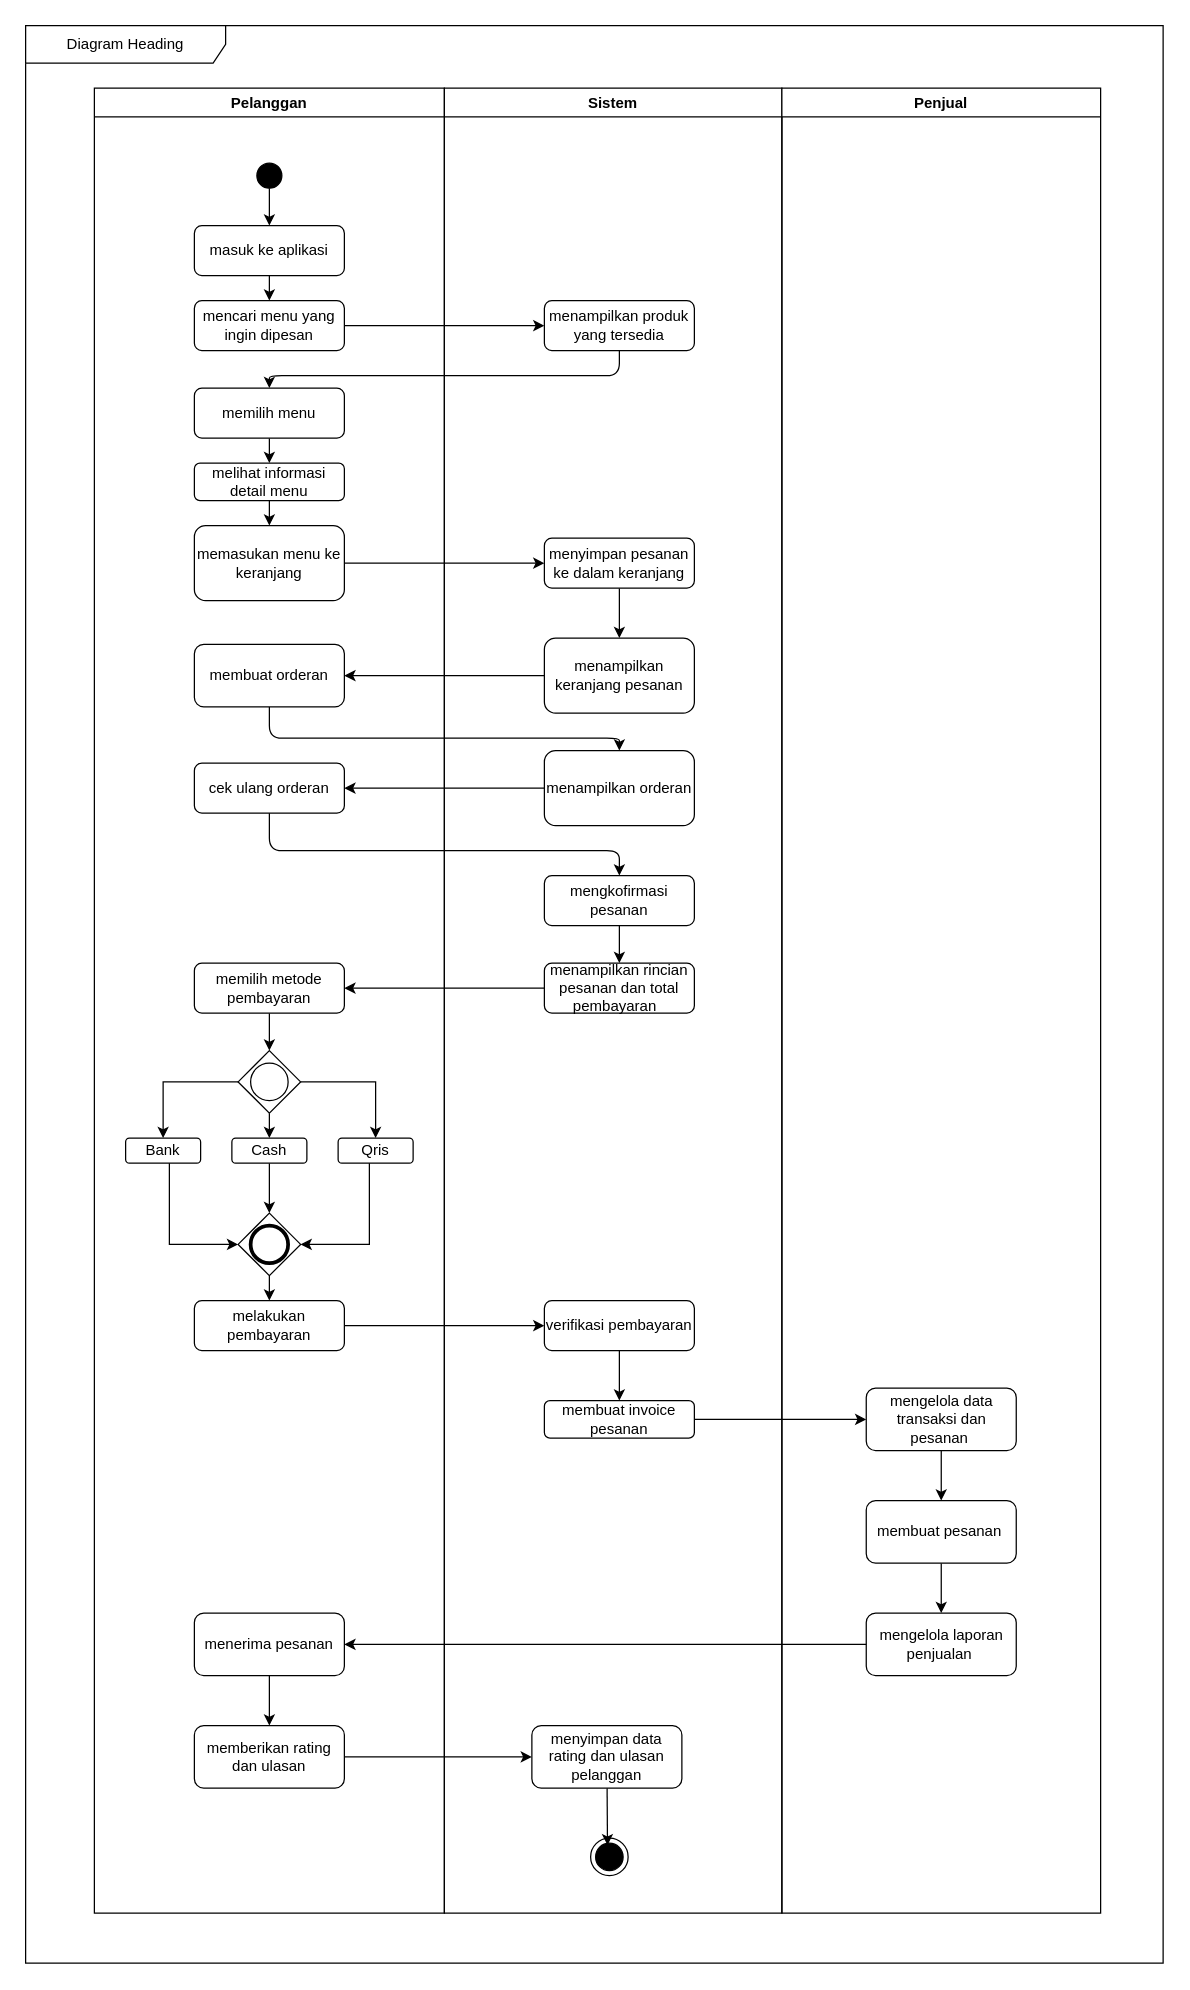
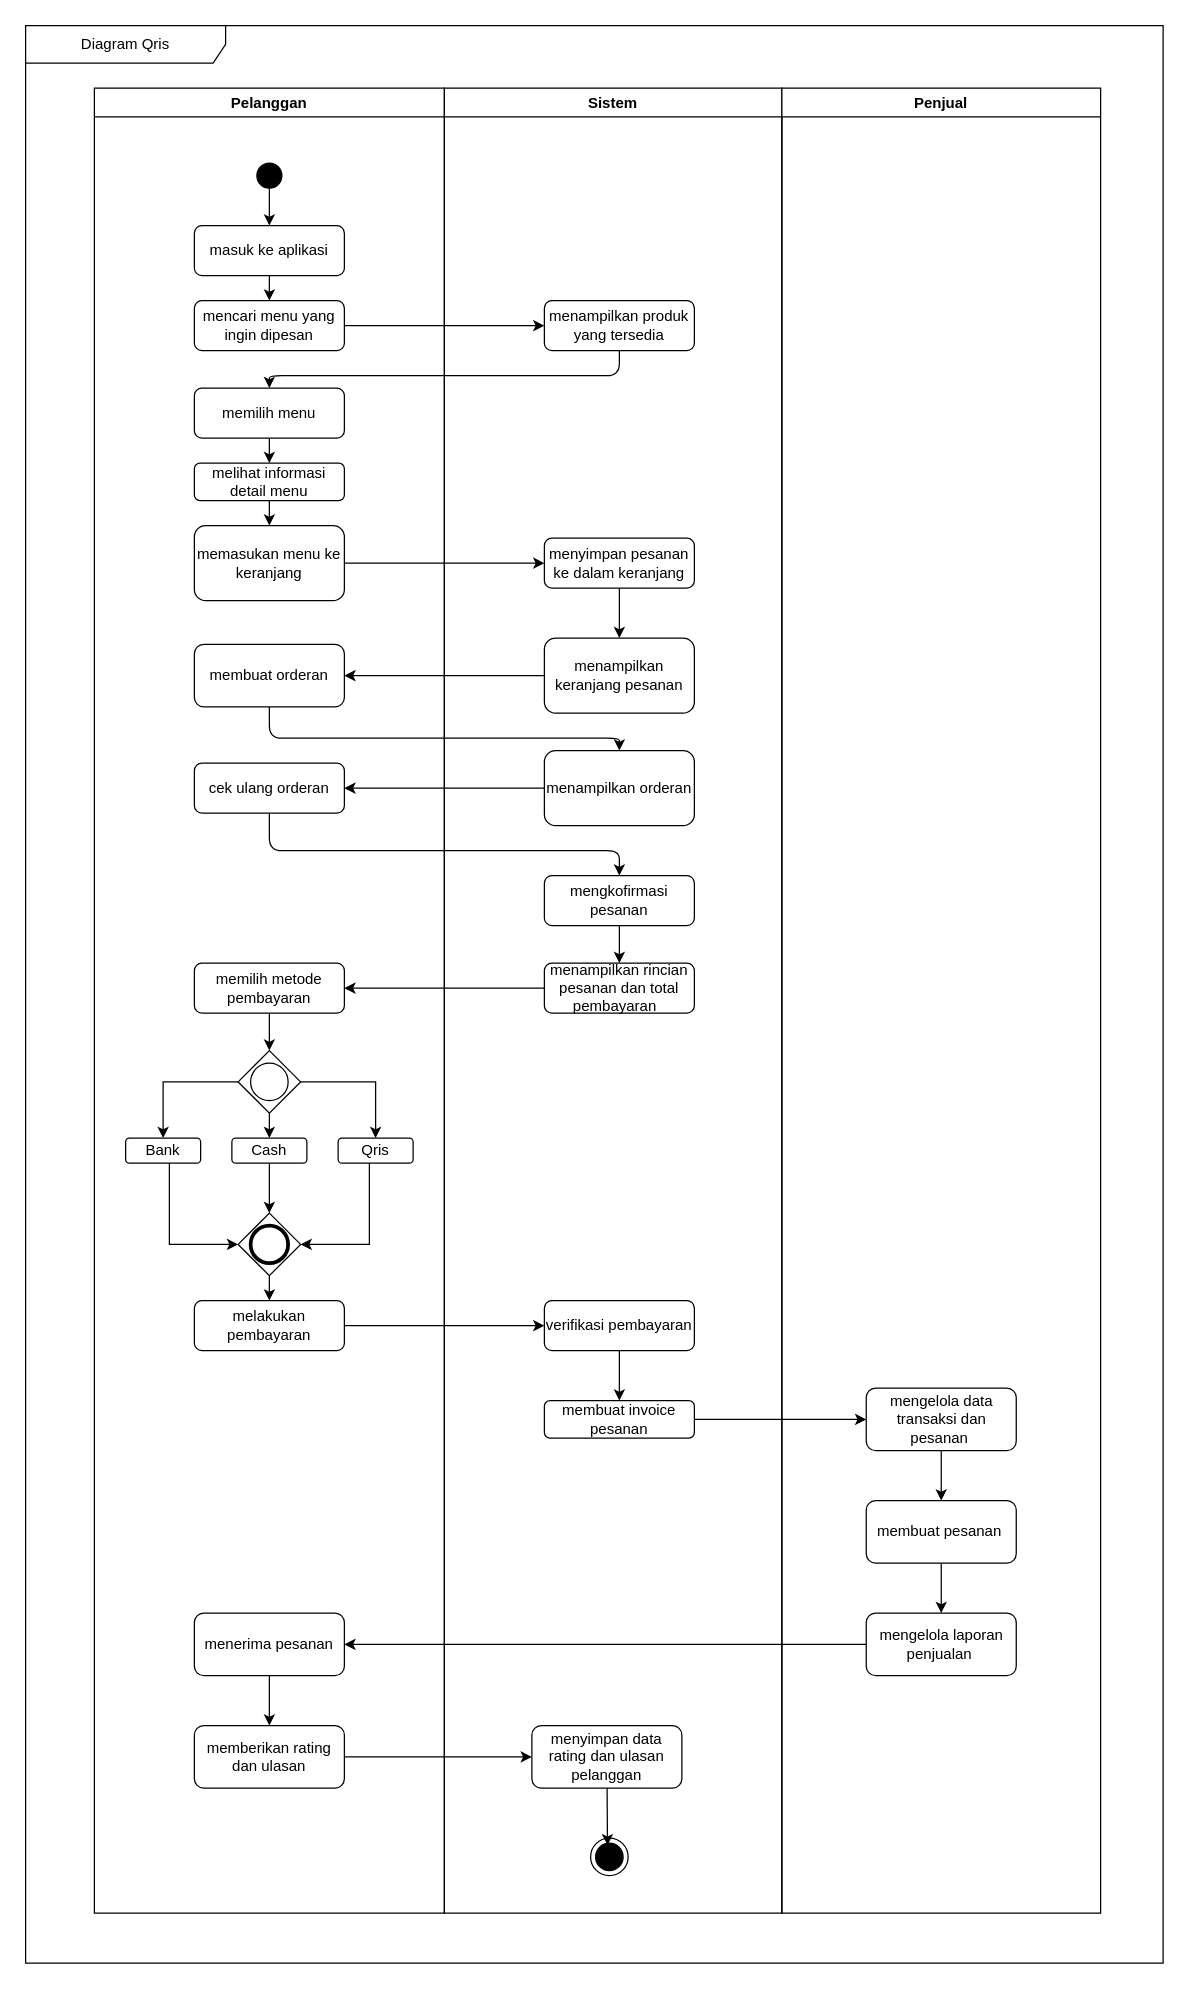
node "Diagram Heading": label "Diagram Heading" -> "Diagram Qris"
